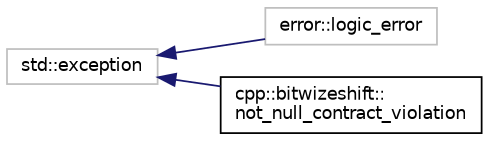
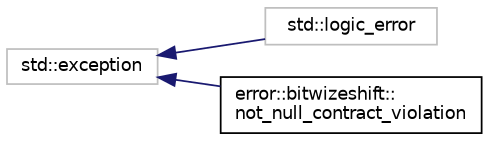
node "error::logic_error": label "error::logic_error" -> "std::logic_error"
node "cpp::bitwizeshift:: not_null_contract_violation": label "cpp::bitwizeshift:: not_null_contract_violation" -> "error::bitwizeshift:: not_null_contract_violation"
